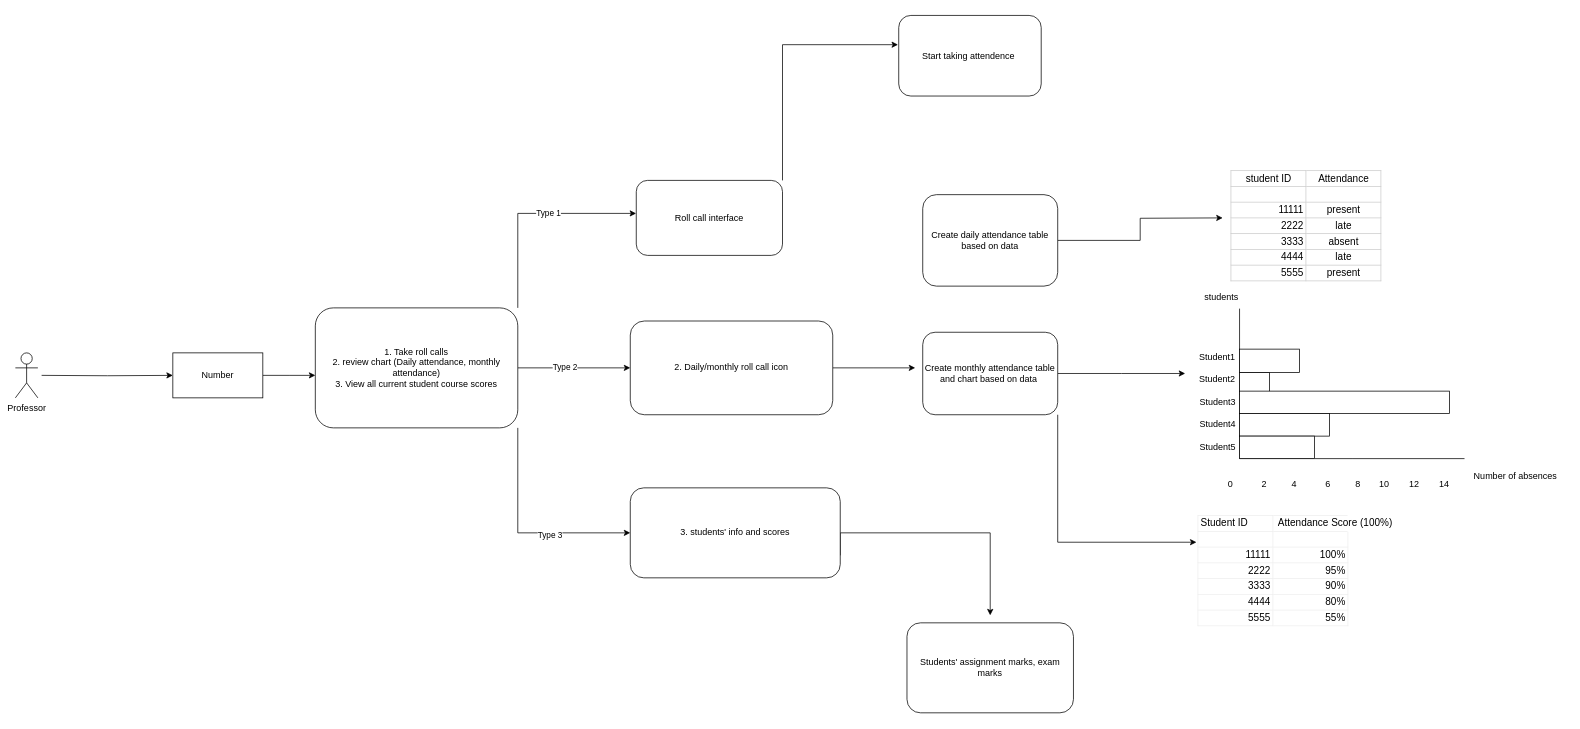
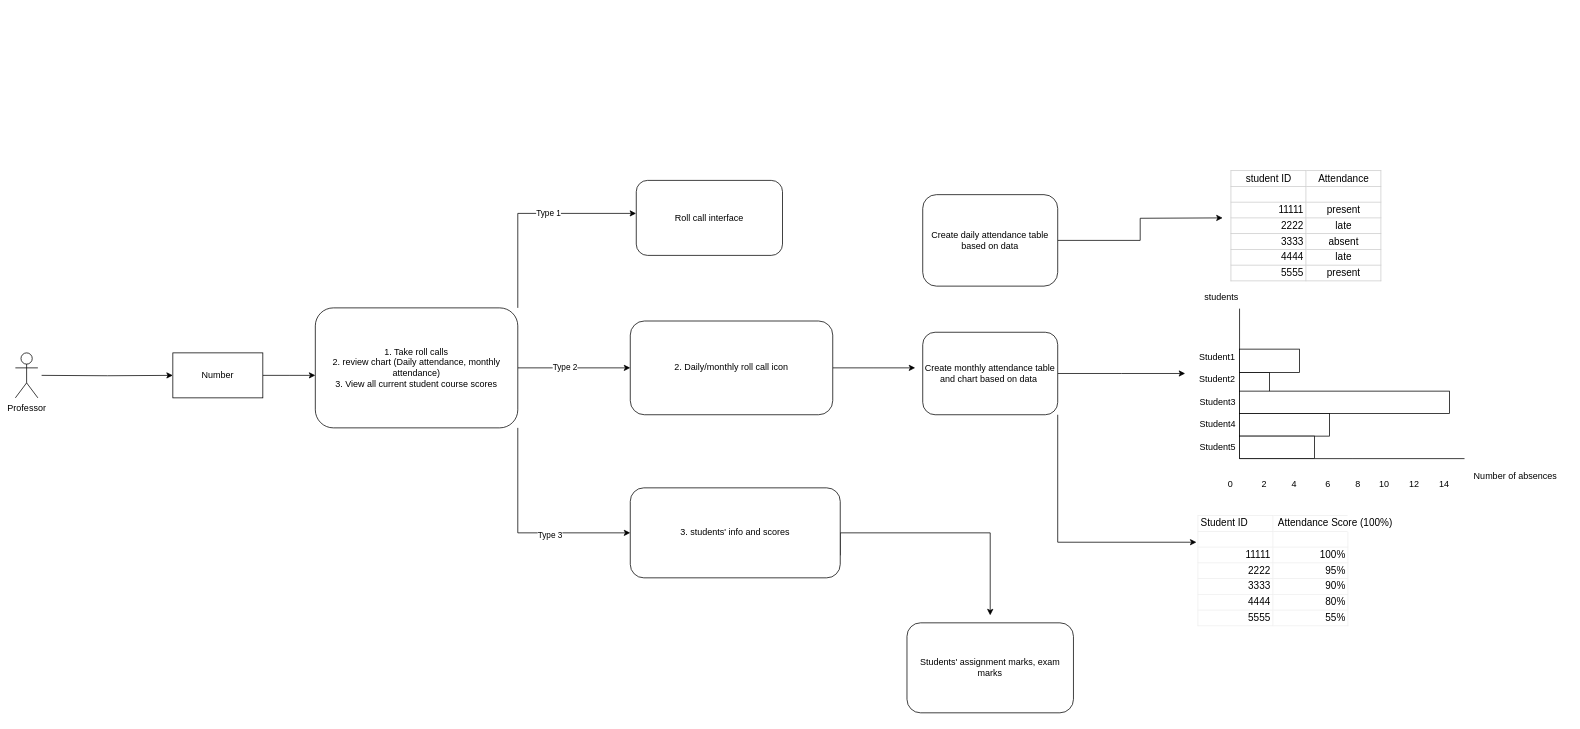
node "Start taking attendence": removed
edge "Roll call interface" -> "Start taking attendence": removed
